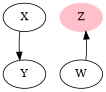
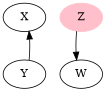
edge "X" -> "Y": reversed
edge "W" -> "Z": reversed
